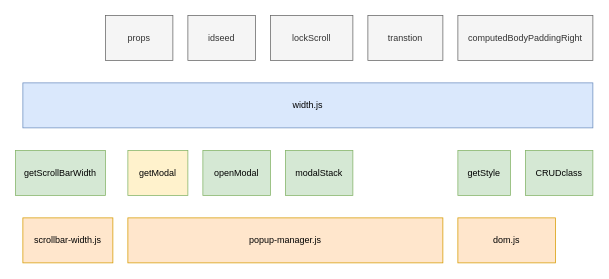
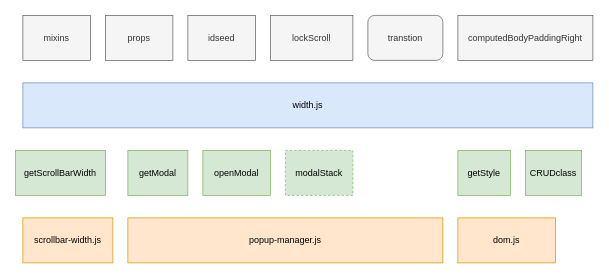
node "mixins": added
node "transtion": shape rectangle -> rounded rectangle
node "getModal": fillcolor #fff2cc -> #d5e8d4
node "modalStack": style solid -> dashed
node "CRUDclass": size 68x45 -> 56x45
